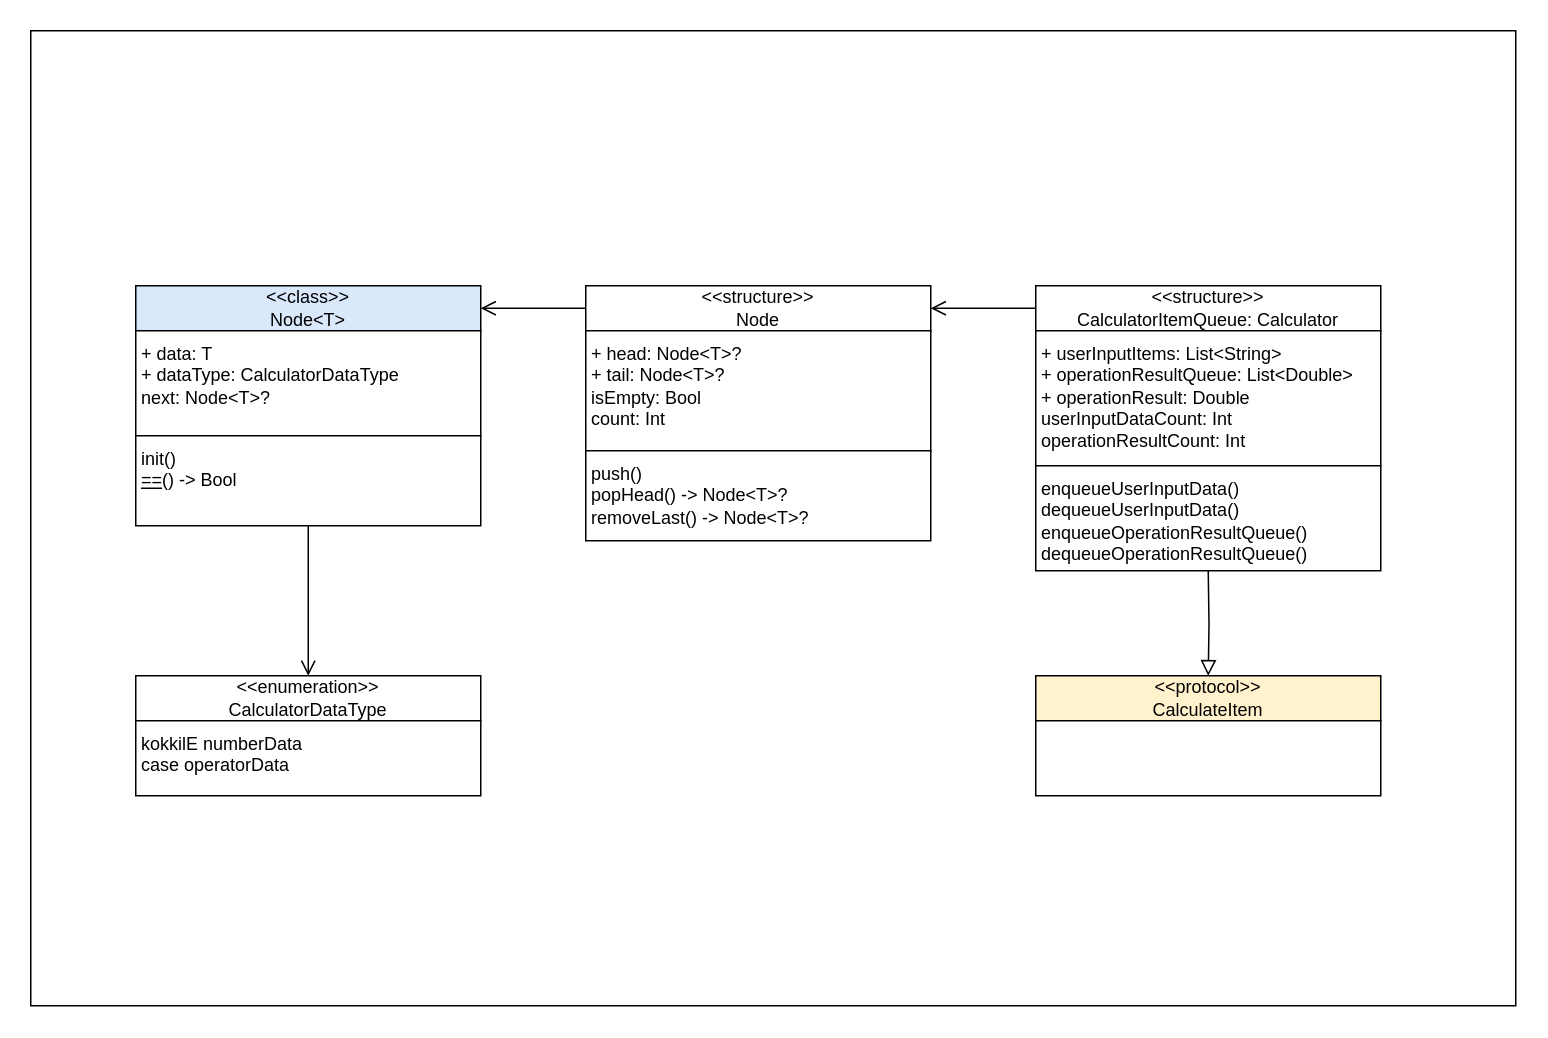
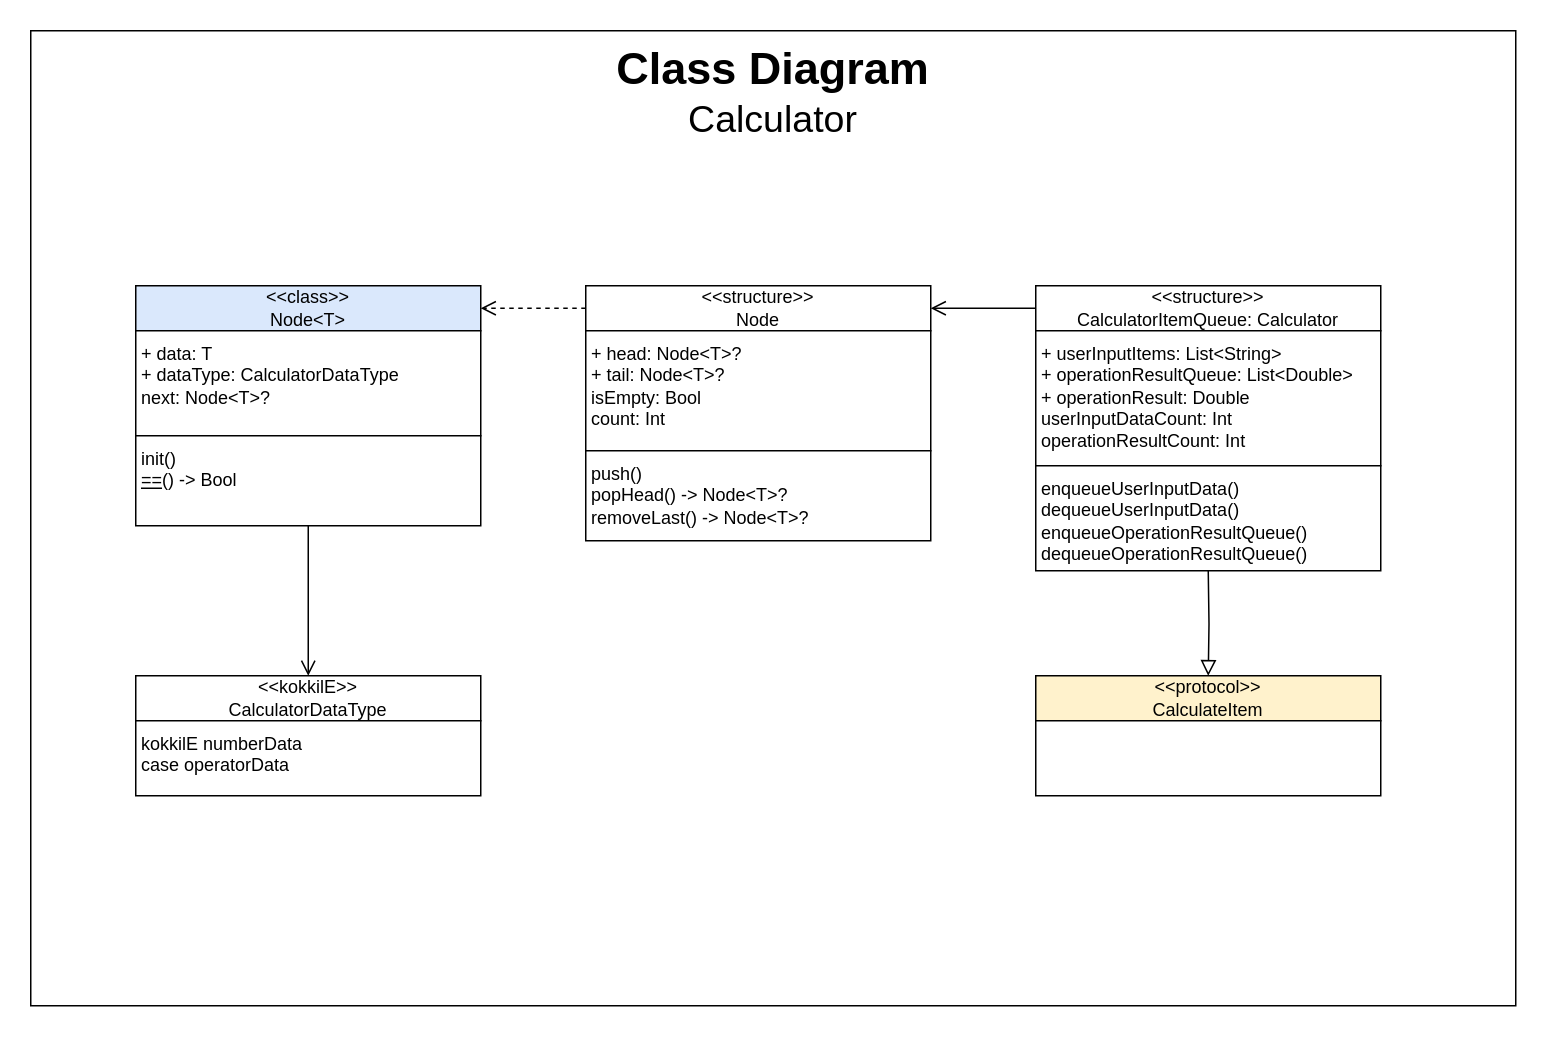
node "Class Diagram Calculator": added
edge "<<structure>> Node" -> "<<class>> Node<T>": style solid -> dashed
node "<<enumeration>> CalculatorDataType": label "<<enumeration>> CalculatorDataType" -> "<<kokkilE>> CalculatorDataType"
